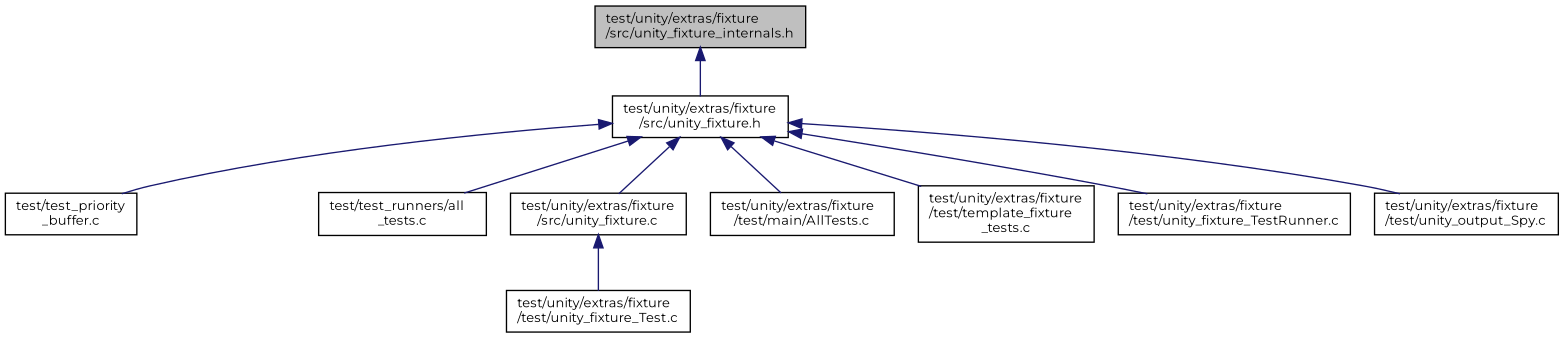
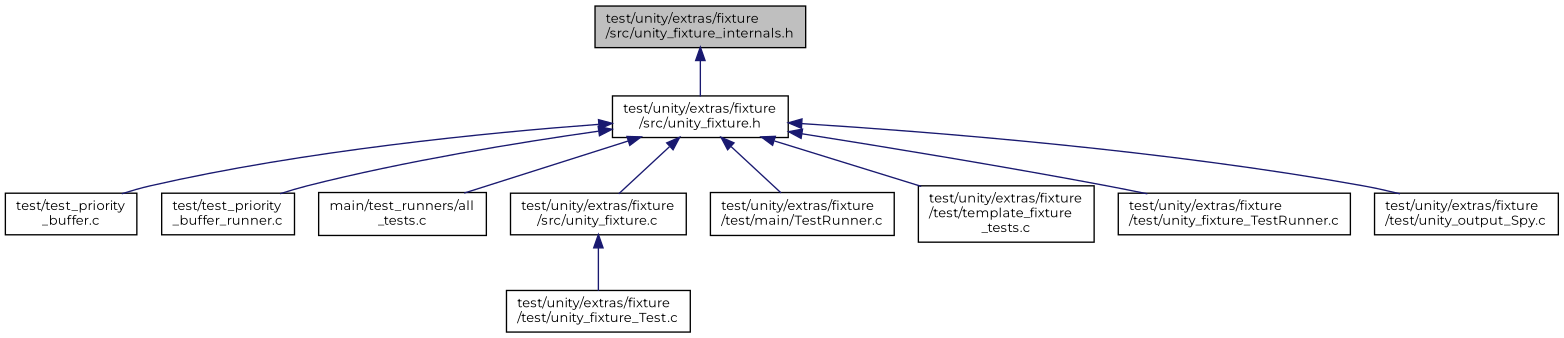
node "test/test_priority _buffer_runner.c": added
node "test/test_runners/all _tests.c": label "test/test_runners/all _tests.c" -> "main/test_runners/all _tests.c"
node "test/unity/extras/fixture /test/main/AllTests.c": label "test/unity/extras/fixture /test/main/AllTests.c" -> "test/unity/extras/fixture /test/main/TestRunner.c"
